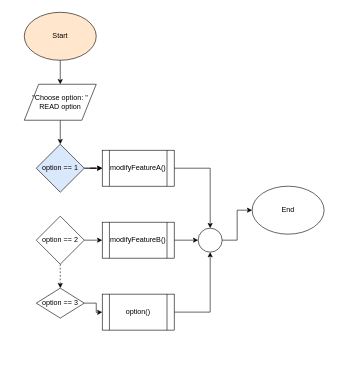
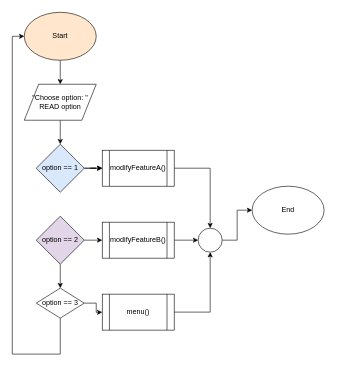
edge "option == 3" -> "Start": added
node "option == 2": fillcolor #ffffff -> #e1d5e7
edge "option == 2" -> "option == 3": style dashed -> solid
node "option()": label "option()" -> "menu()"
